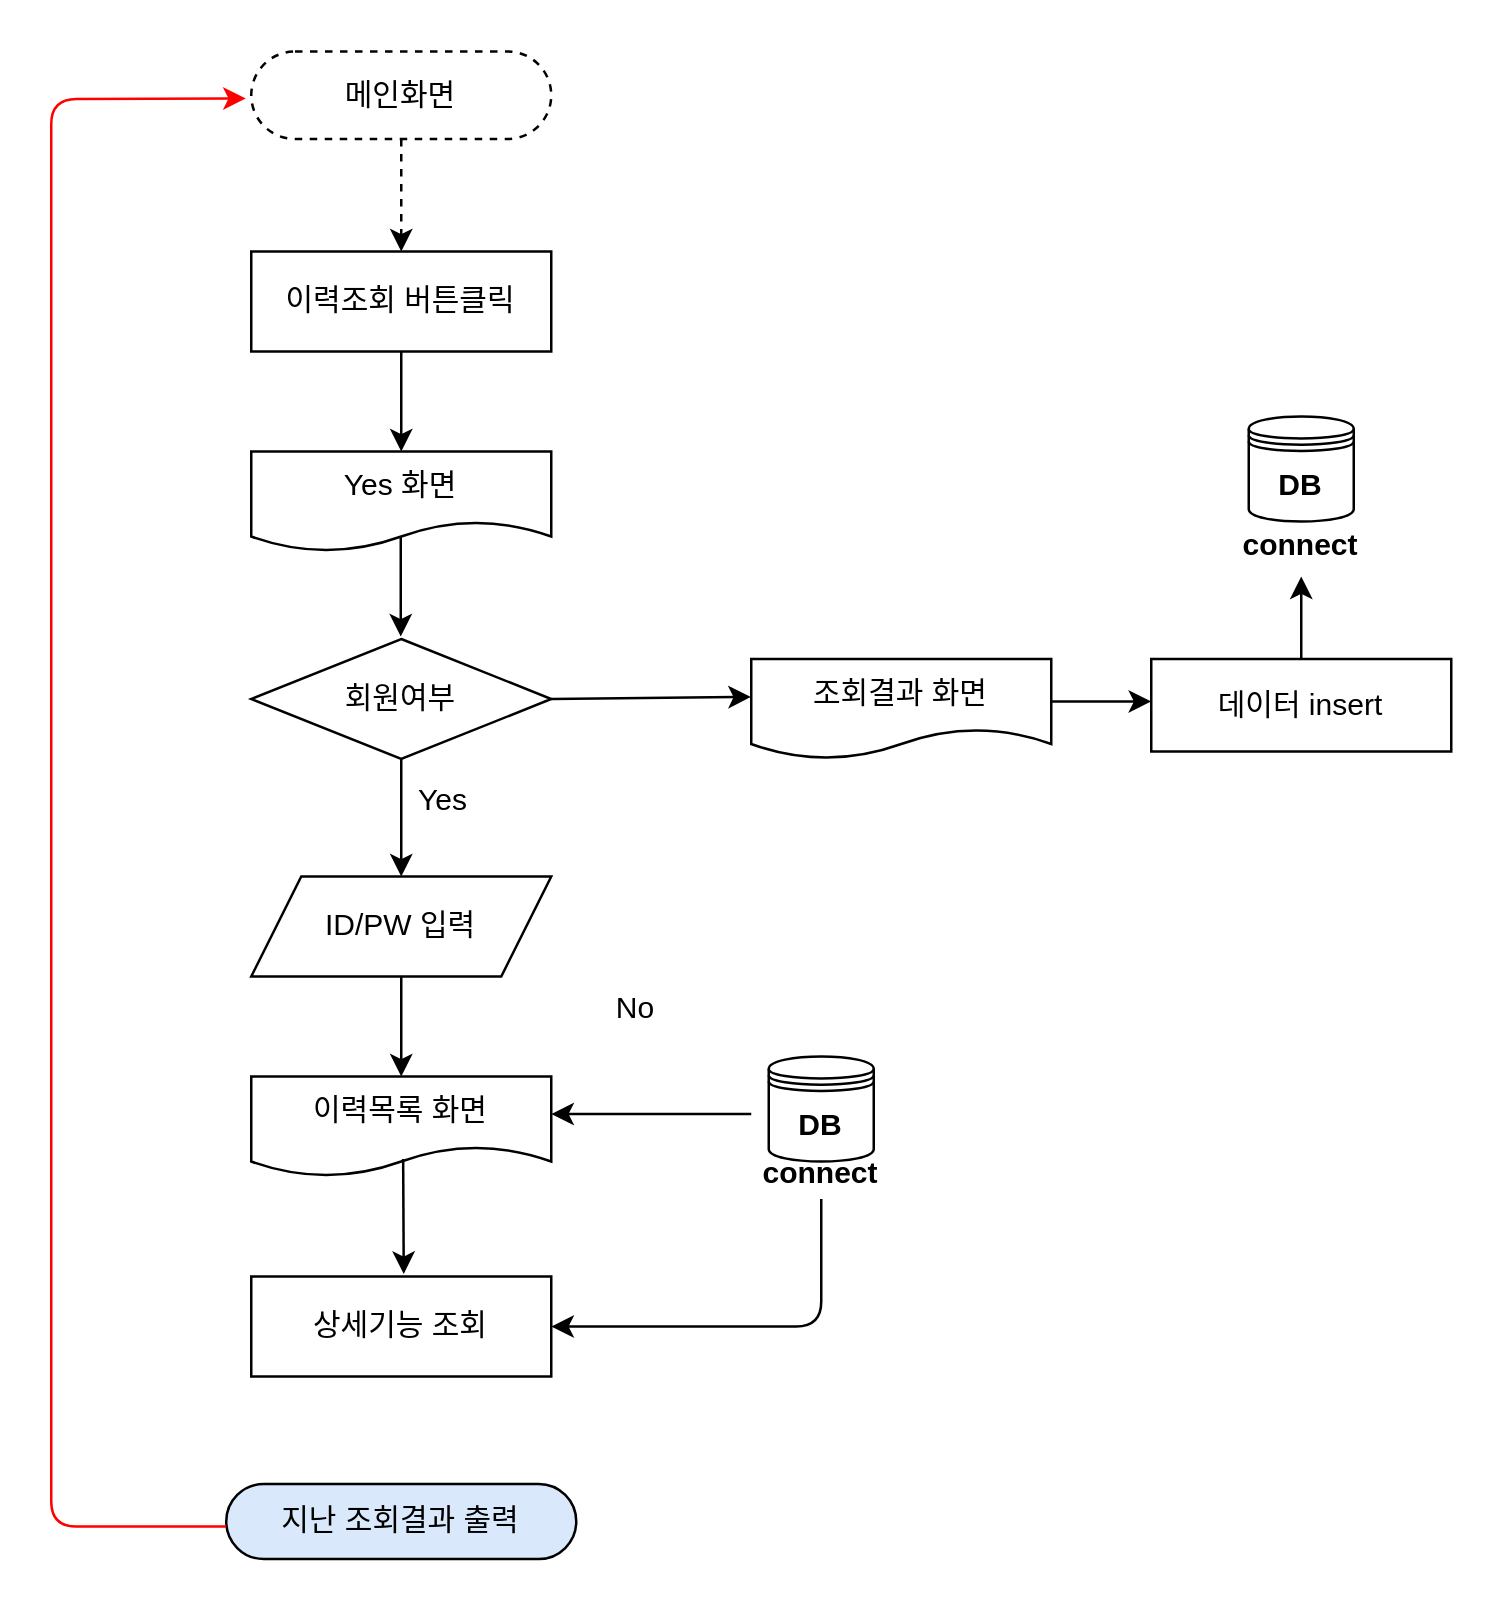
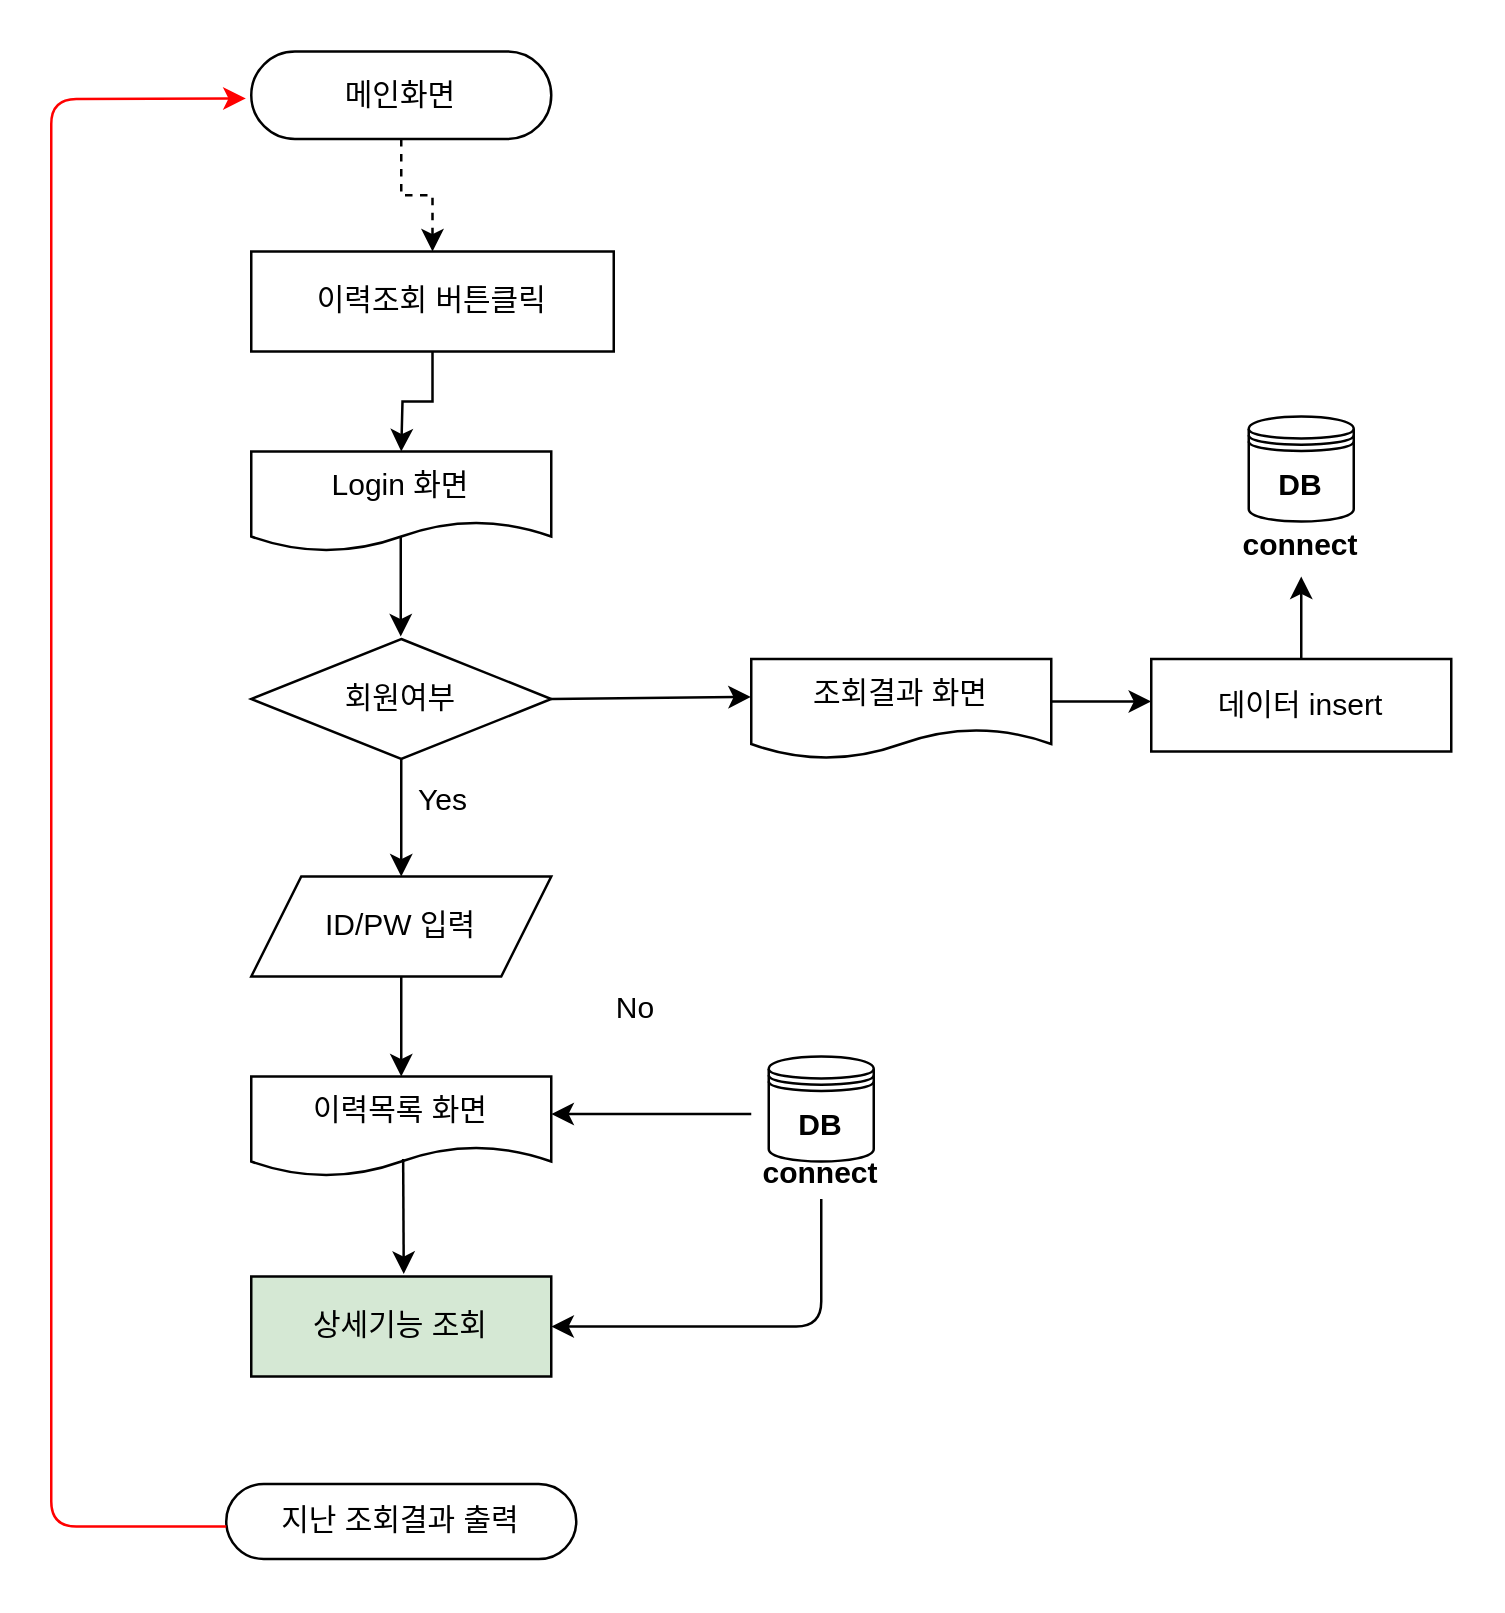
node "메인화면": style dashed -> solid
node "이력조회 버튼클릭": size 300x100 -> 363x100
node "Yes 화면": label "Yes 화면" -> "Login 화면"
node "상세기능 조회": fillcolor #ffffff -> #d5e8d4
node "지난 조회결과 출력": fillcolor #dae8fc -> #ffffff
